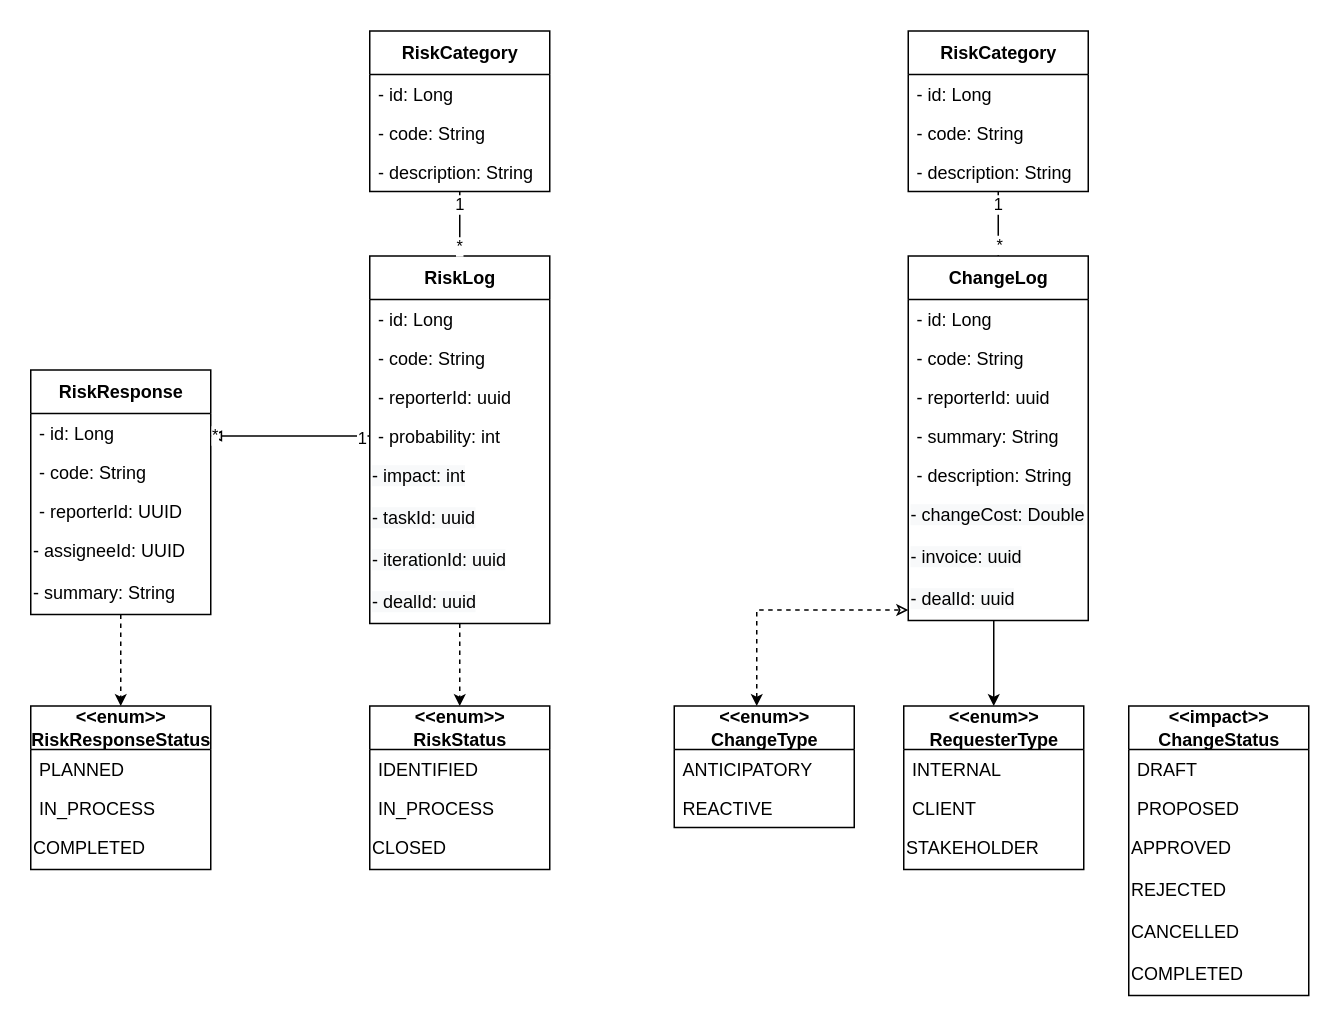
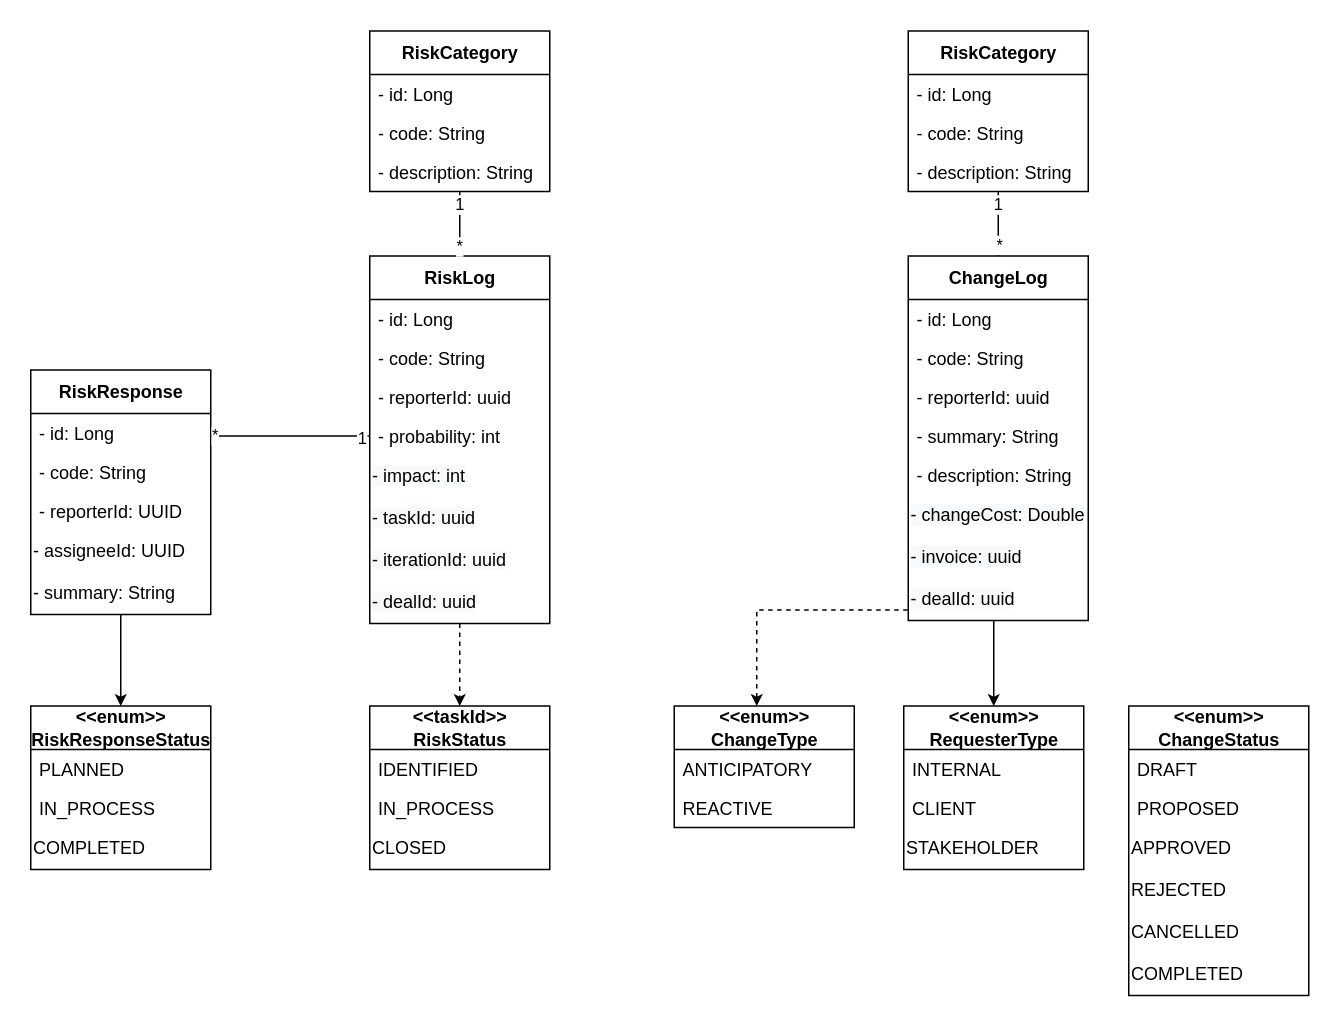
edge "- probability: int" -> "RiskResponse": arrowhead block -> none
edge "ChangeLog" -- "<<enum>> ChangeType": arrowhead classic -> none
edge "RiskResponse" -> "<<enum>> RiskResponseStatus": style dashed -> solid
node "<<enum>> RiskStatus": label "<<enum>> RiskStatus" -> "<<taskId>> RiskStatus"
node "<<impact>> ChangeStatus": label "<<impact>> ChangeStatus" -> "<<enum>> ChangeStatus"
